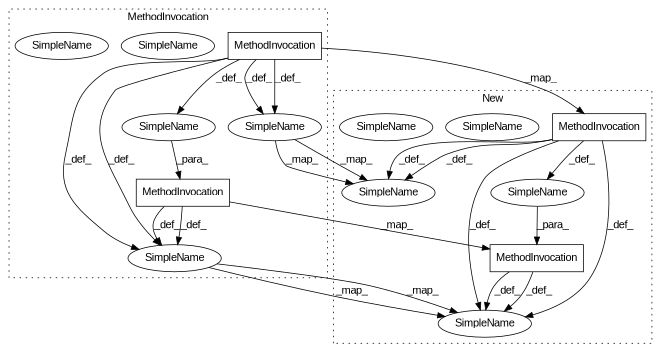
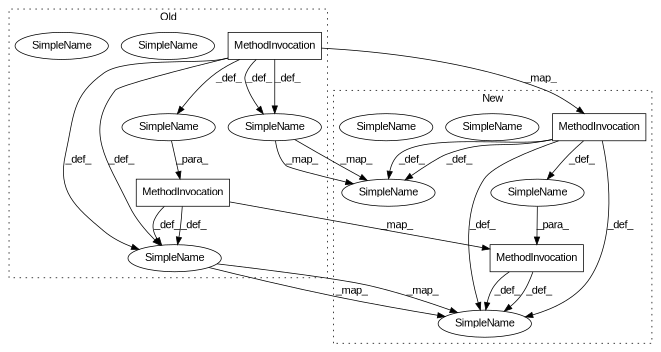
cluster "MethodInvocation": label "MethodInvocation" -> "Old"
